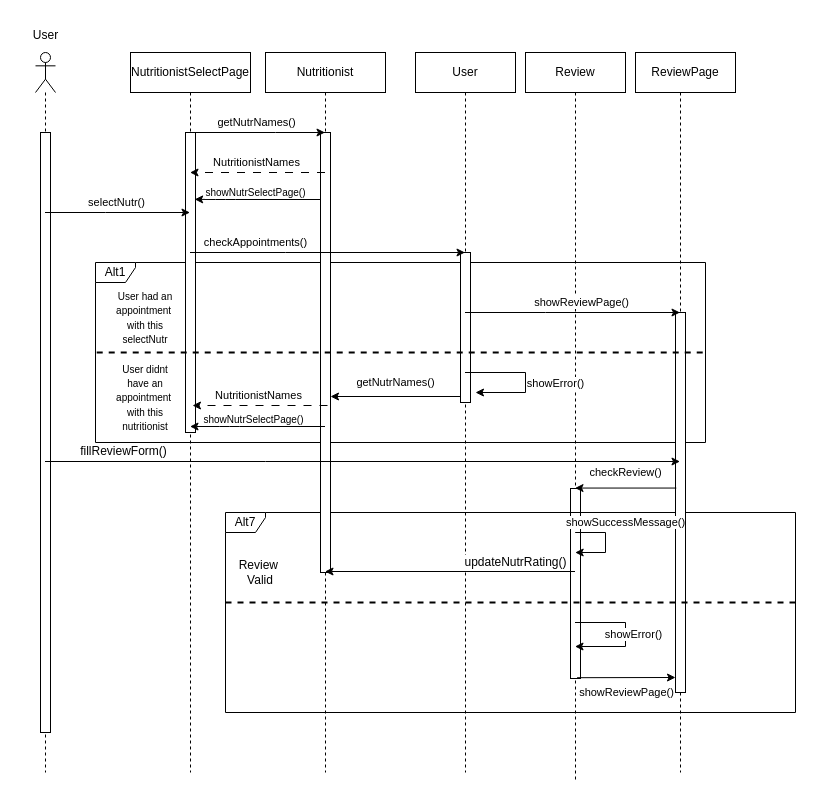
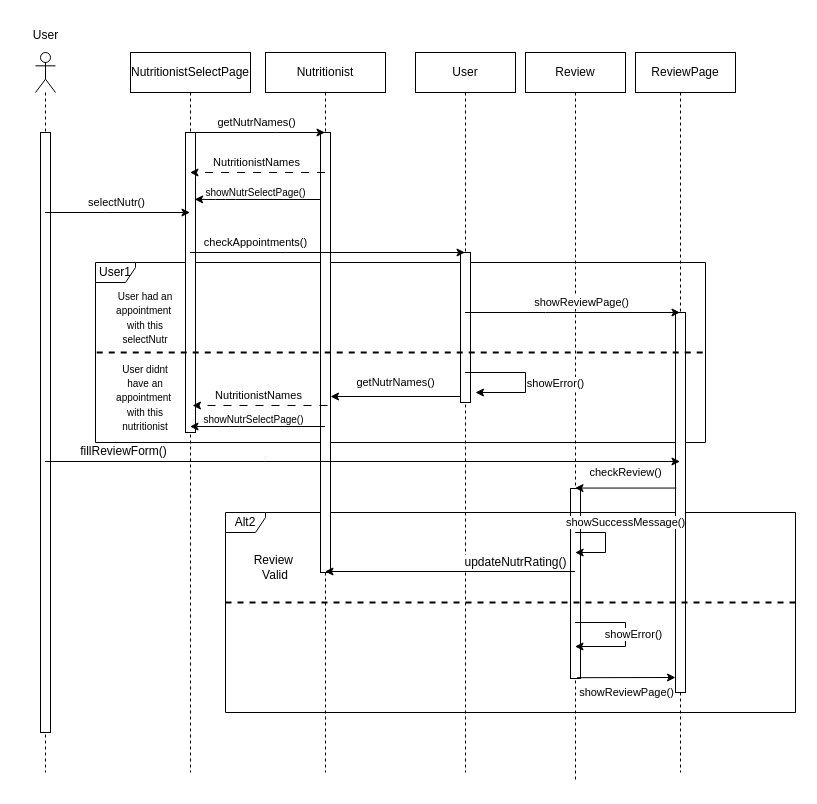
node "Alt1": label "Alt1" -> "User1"
node "Alt7": label "Alt7" -> "Alt2"
node "Review Valid": moved (261, 573) -> (276, 568)
